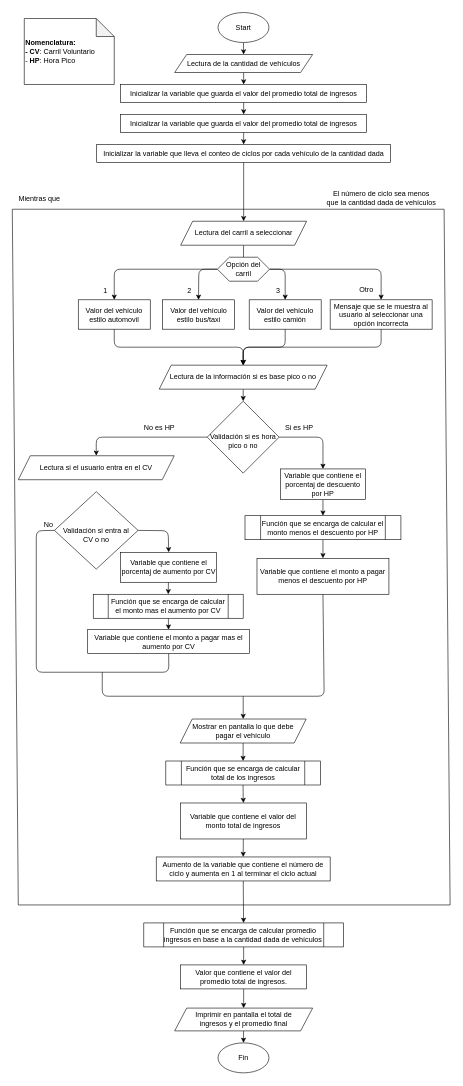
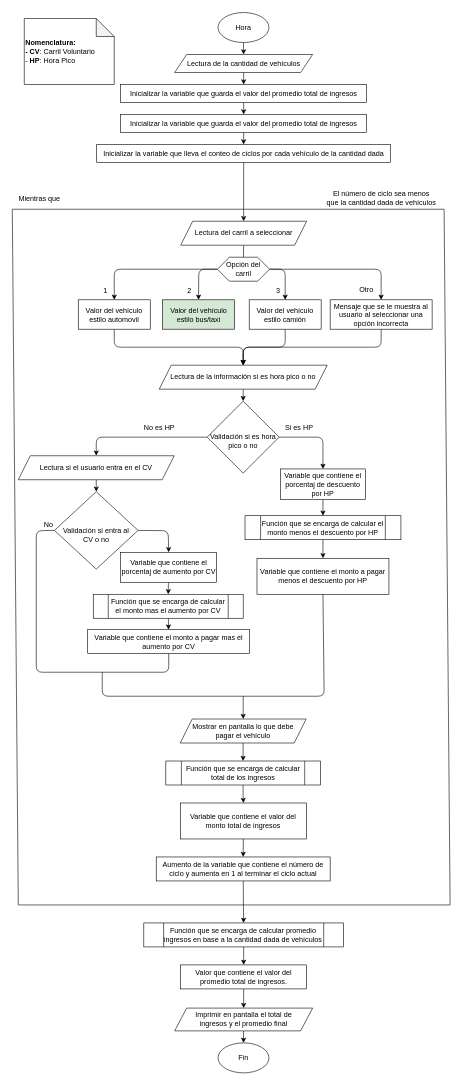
node "Start": label "Start" -> "Hora"
node "Valor del vehículo estilo bus/taxi": fillcolor #ffffff -> #d5e8d4
node "Lectura de la información si es base pico o no": label "Lectura de la información si es base pico o no" -> "Lectura de la información si es hora pico o no"
edge "Lectura si el usuario entra en el CV" -> "Validación si entra al CV o no": added
